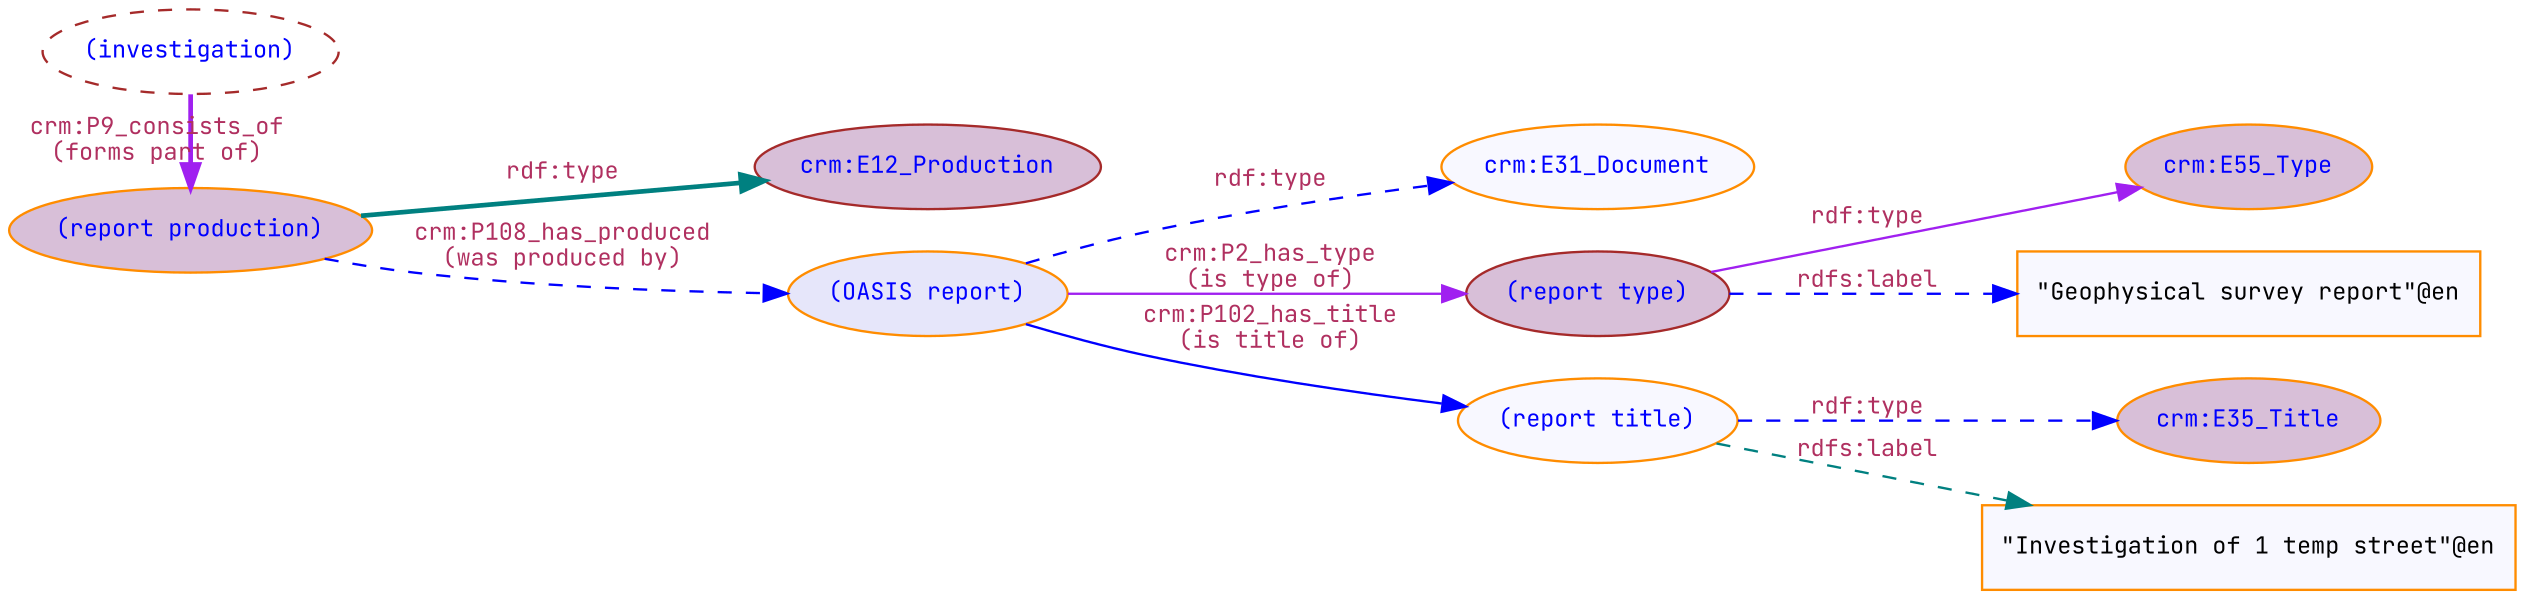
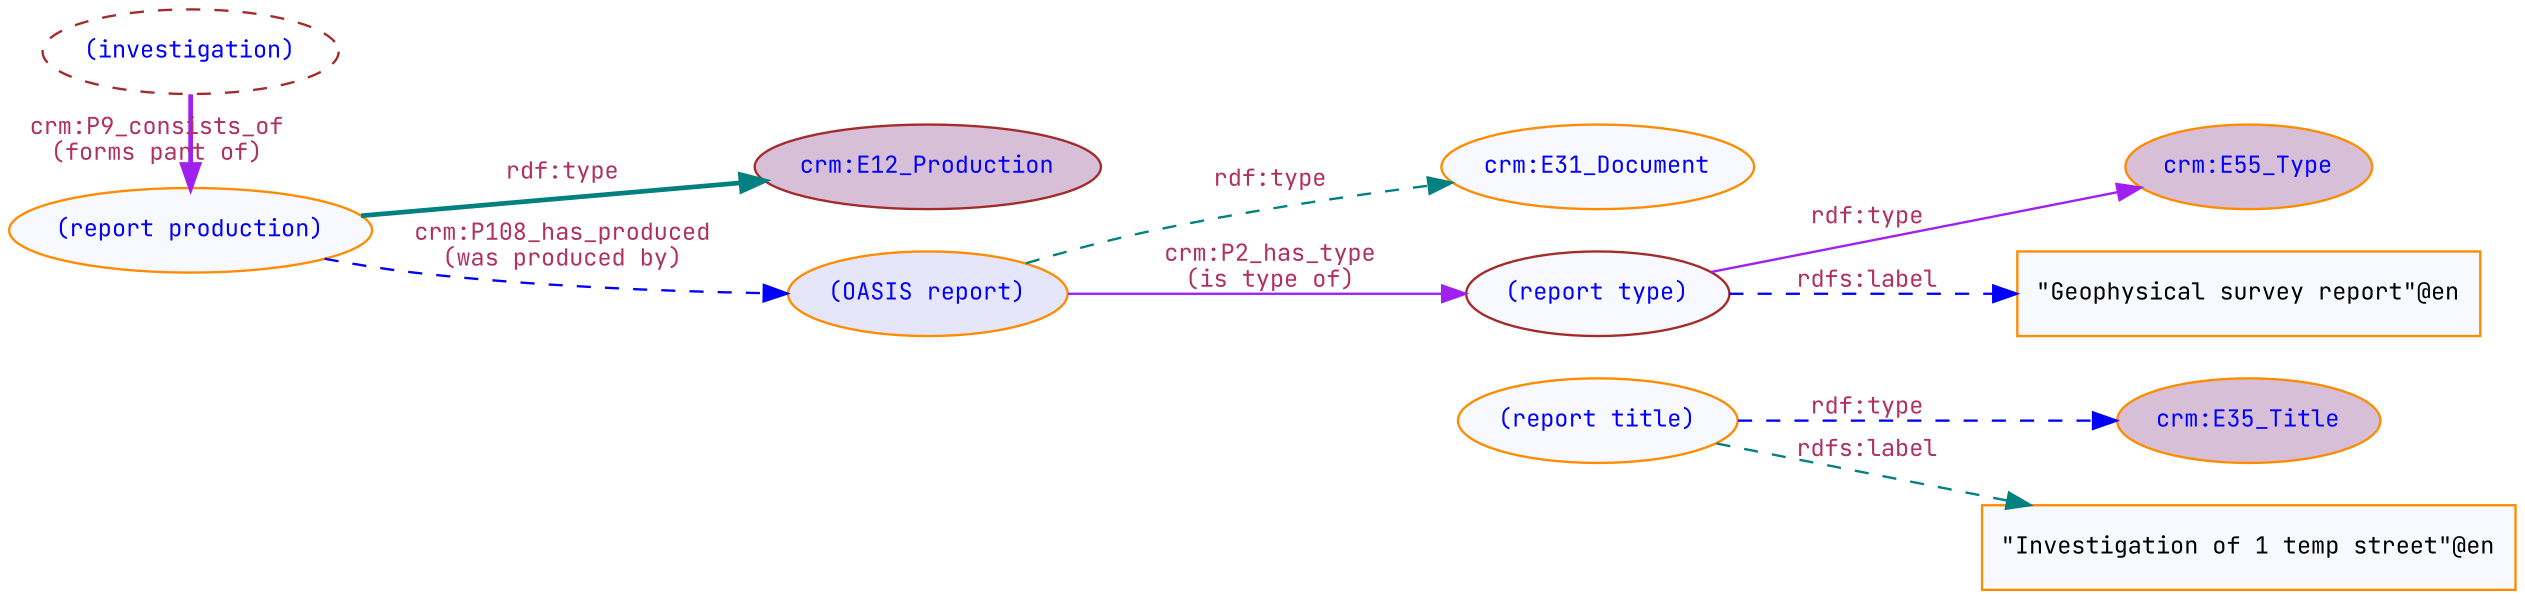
edge "(OASIS report)" -> "crm:E31_Document": color blue -> teal
node "(report production)": fillcolor thistle -> ghostwhite
node "(report type)": fillcolor thistle -> ghostwhite
edge "(OASIS report)" -> "(report title)": removed, label "crm:P102_has_title (is title of)"
